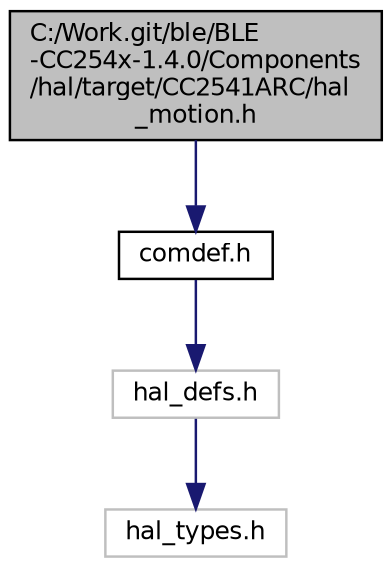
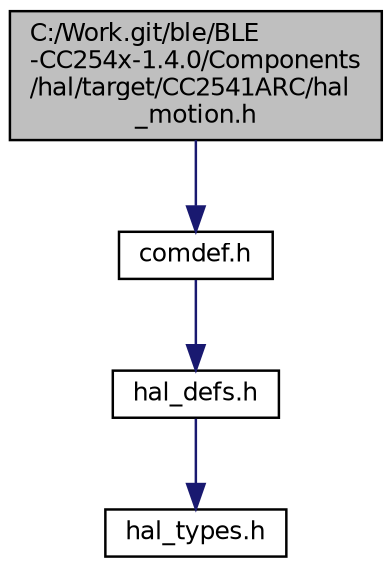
node "hal_defs.h": color grey75 -> black
node "hal_types.h": color grey75 -> black
